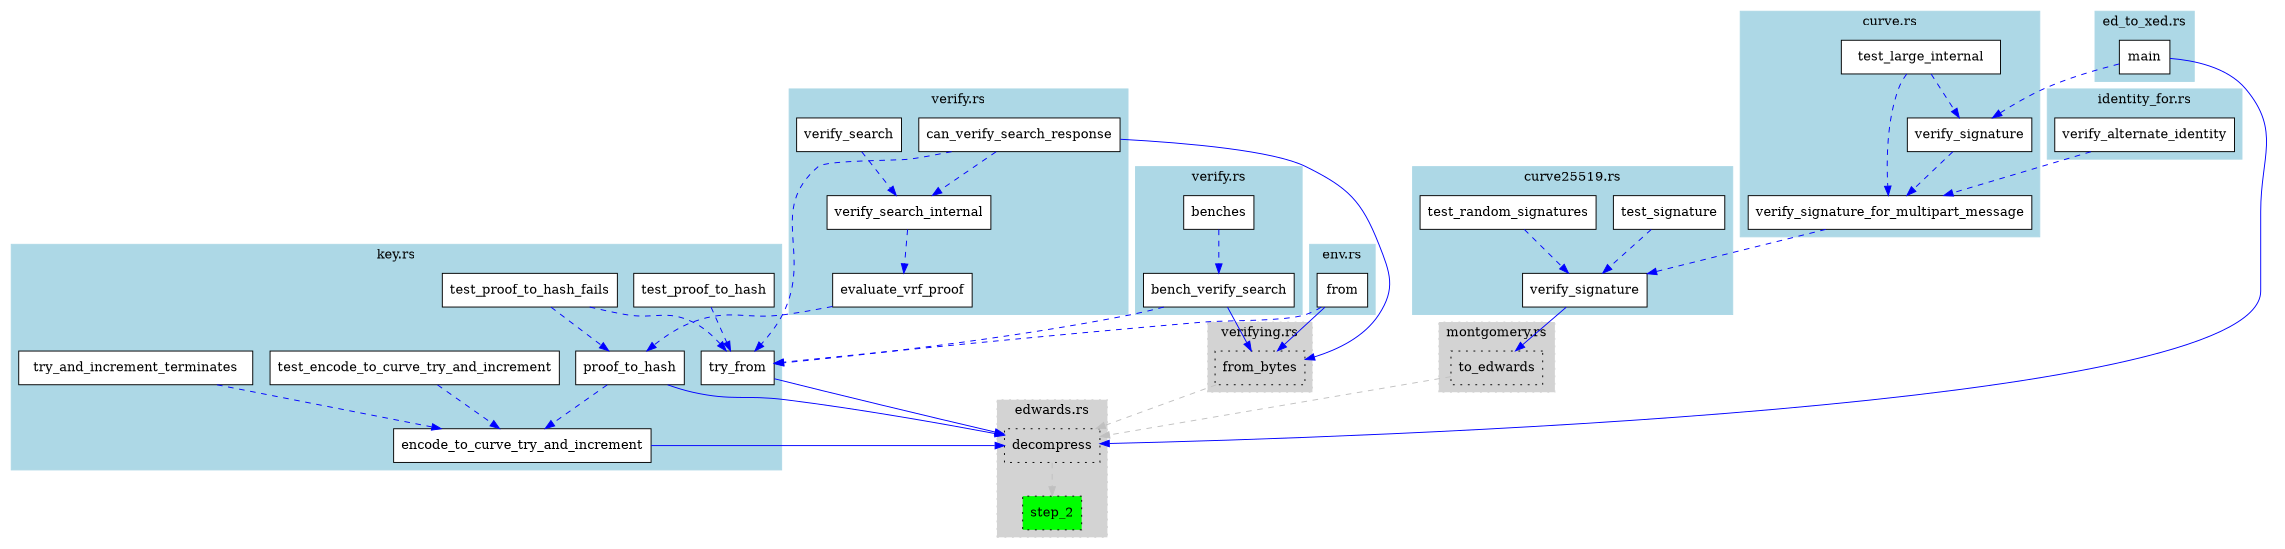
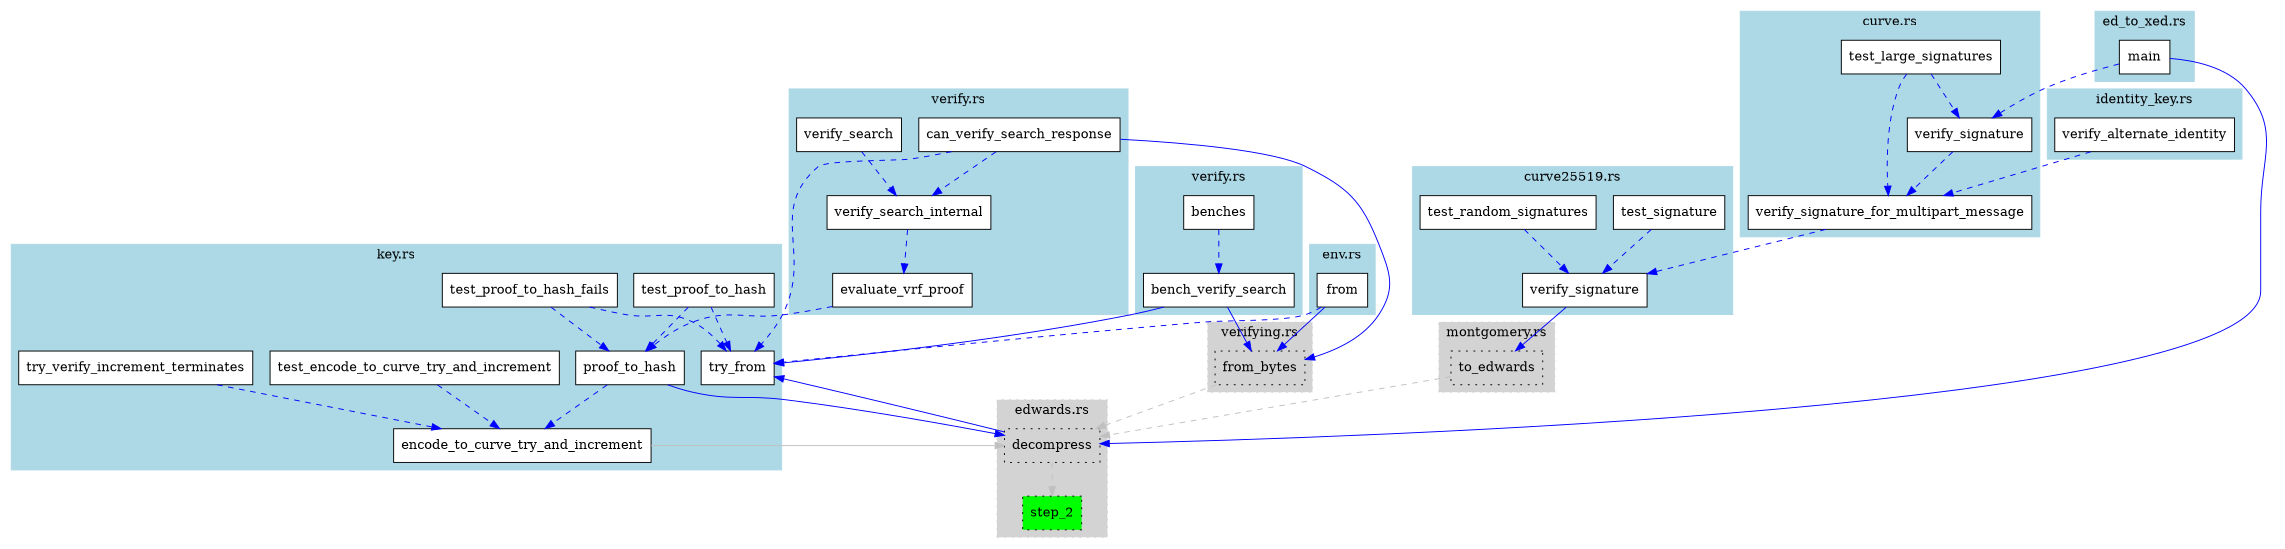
node "test_large_internal": label "test_large_internal" -> "test_large_signatures"
cluster "identity_for.rs": label "identity_for.rs" -> "identity_key.rs"
edge "test_proof_to_hash" -> "proof_to_hash": added
edge "bench_verify_search" -> "try_from": style dashed -> solid
node "try_and_increment_terminates": label "try_and_increment_terminates" -> "try_verify_increment_terminates"
edge "try_from" -> "decompress": reversed
edge "encode_to_curve_try_and_increment" -> "decompress": color blue -> gray
